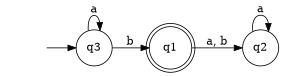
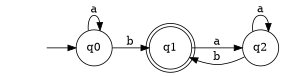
edge "q1" -> "q2": label "a, b" -> "a"
node "q3": label "q3" -> "q0"
edge "q2" -> "q1": added, label "b"
